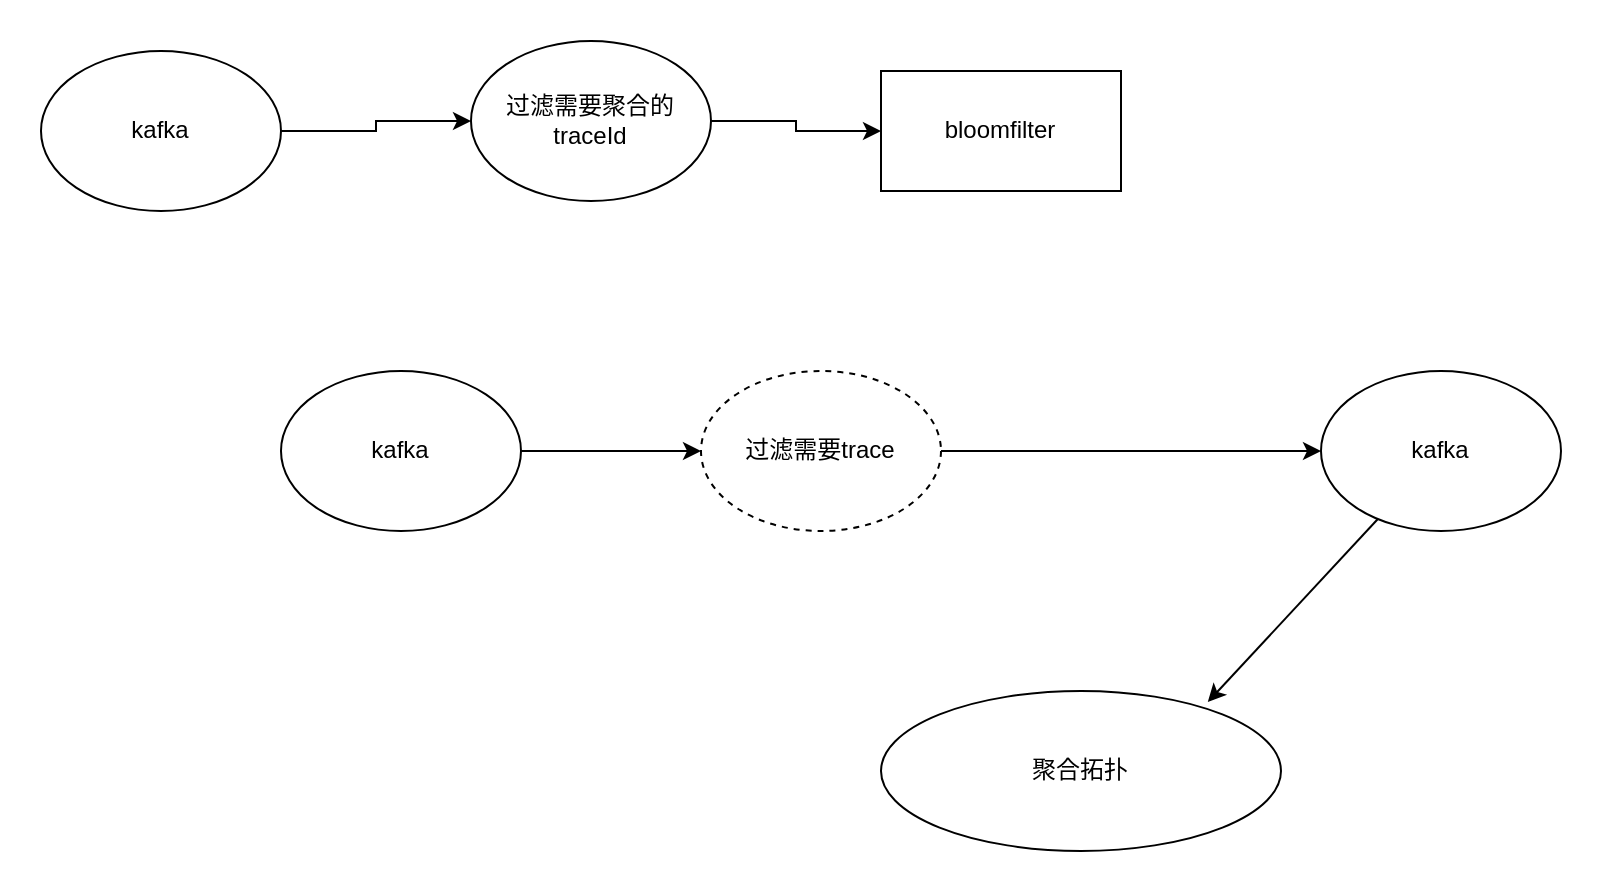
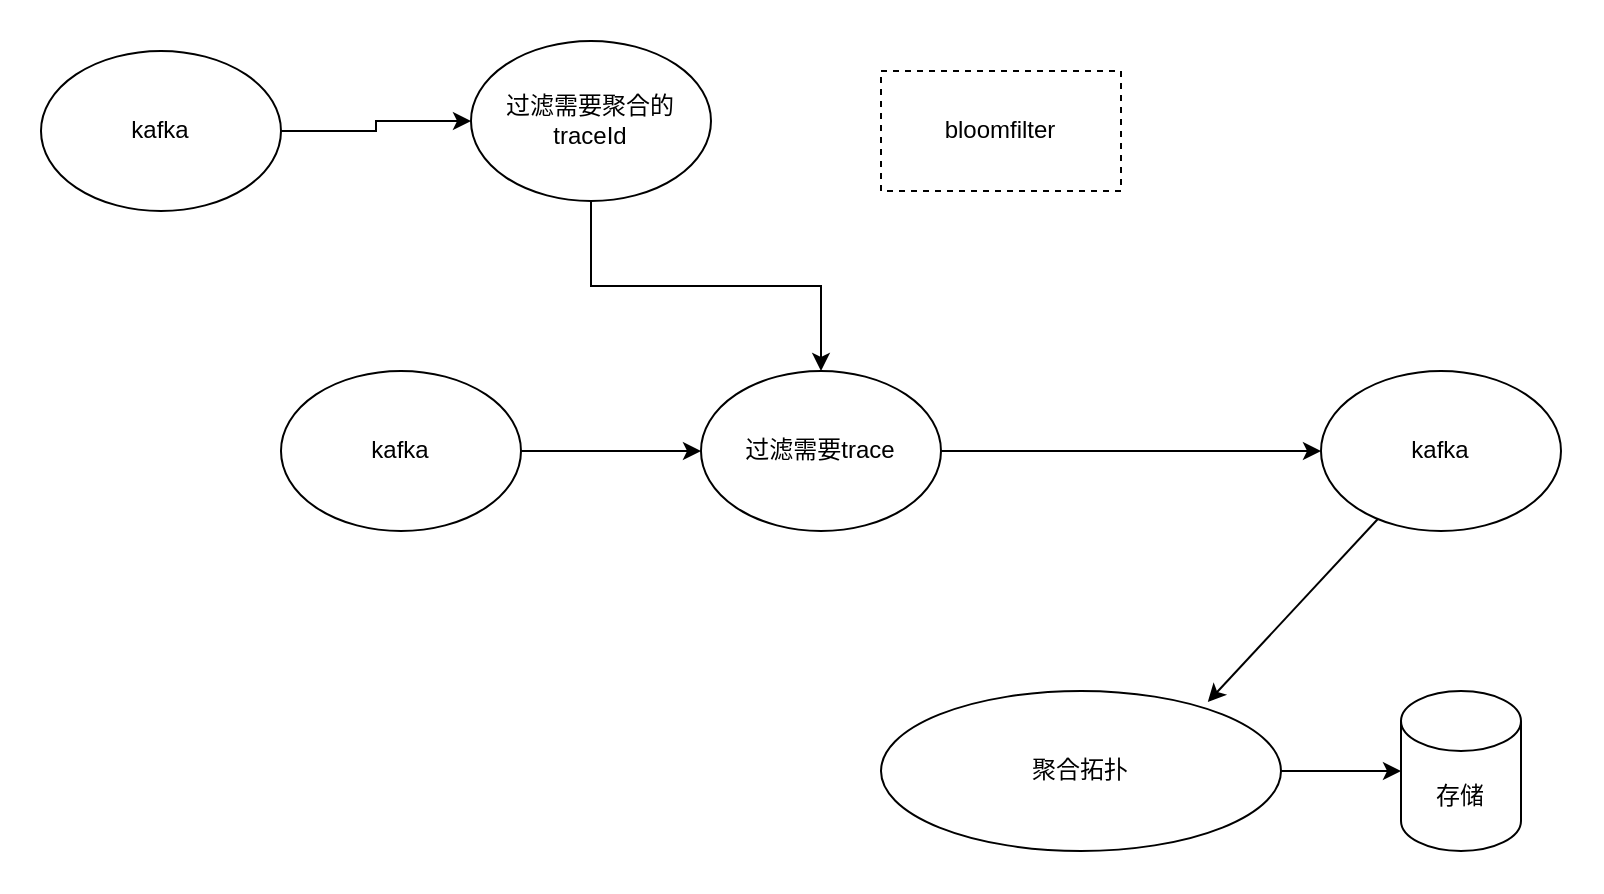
edge "过滤需要聚合的traceId" -> "bloomfilter": now "过滤需要聚合的traceId" -> "过滤需要trace"
node "bloomfilter": style solid -> dashed
node "过滤需要trace": style dashed -> solid
edge "聚合拓扑" -> "存储": added
node "存储": added
